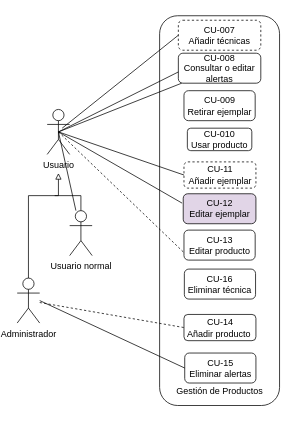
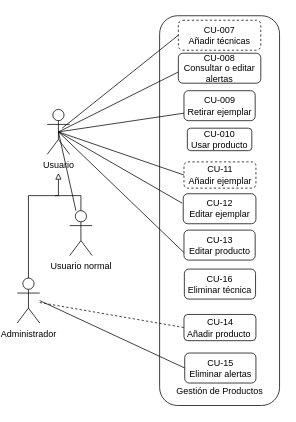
edge "CU-008 Consultar o editar alertas" -- "Usuario": now "CU-009 Retirar ejemplar" -- "Usuario"
edge "Usuario" -- "CU-13 Editar producto": style dashed -> solid
node "CU-12 Editar ejemplar": fillcolor #e1d5e7 -> #ffffff
